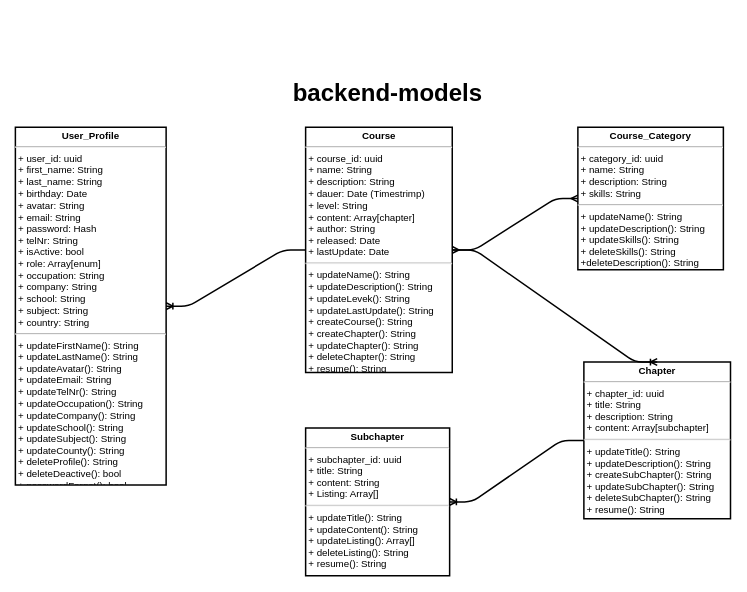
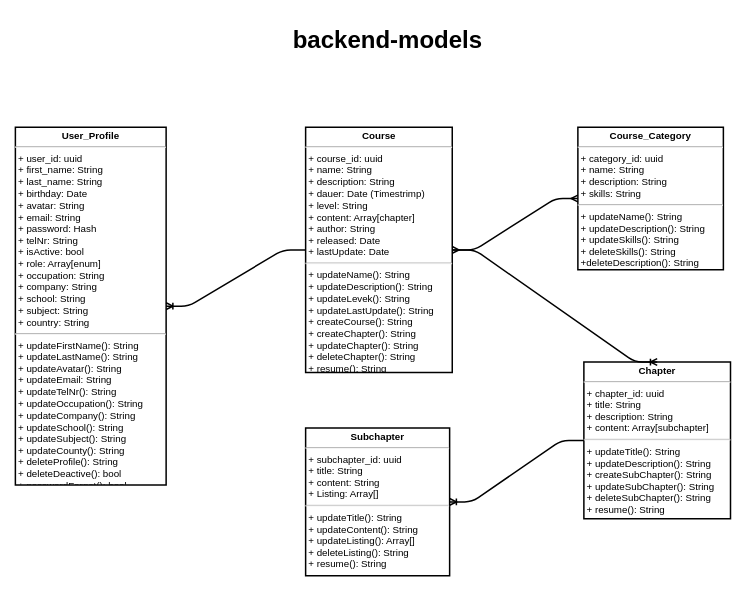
node "backend-models": moved (388, 92) -> (388, 40)
